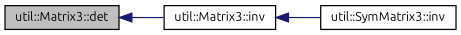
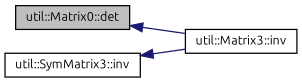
node "util::Matrix3::det": label "util::Matrix3::det" -> "util::Matrix0::det"
edge "util::SymMatrix3::inv" -> "util::Matrix3::inv": reversed
